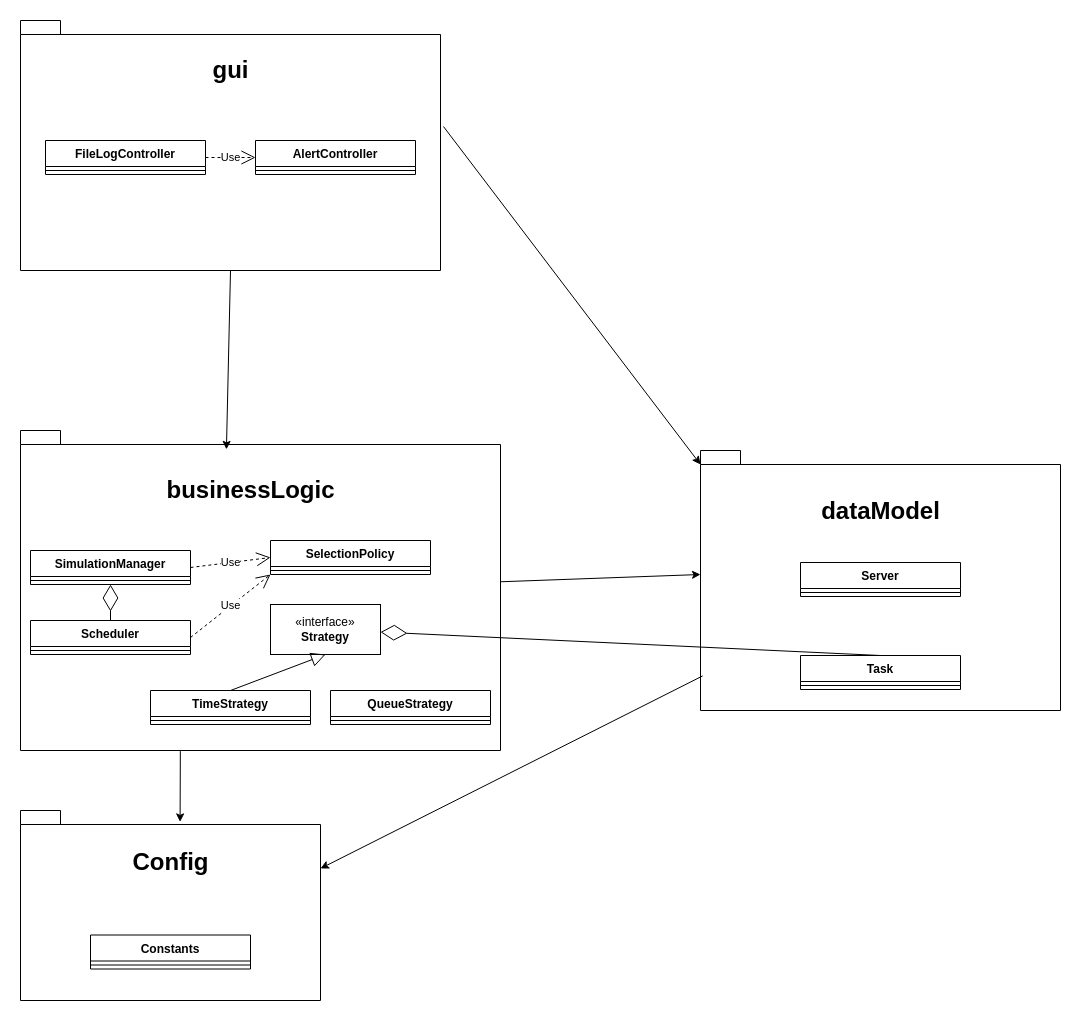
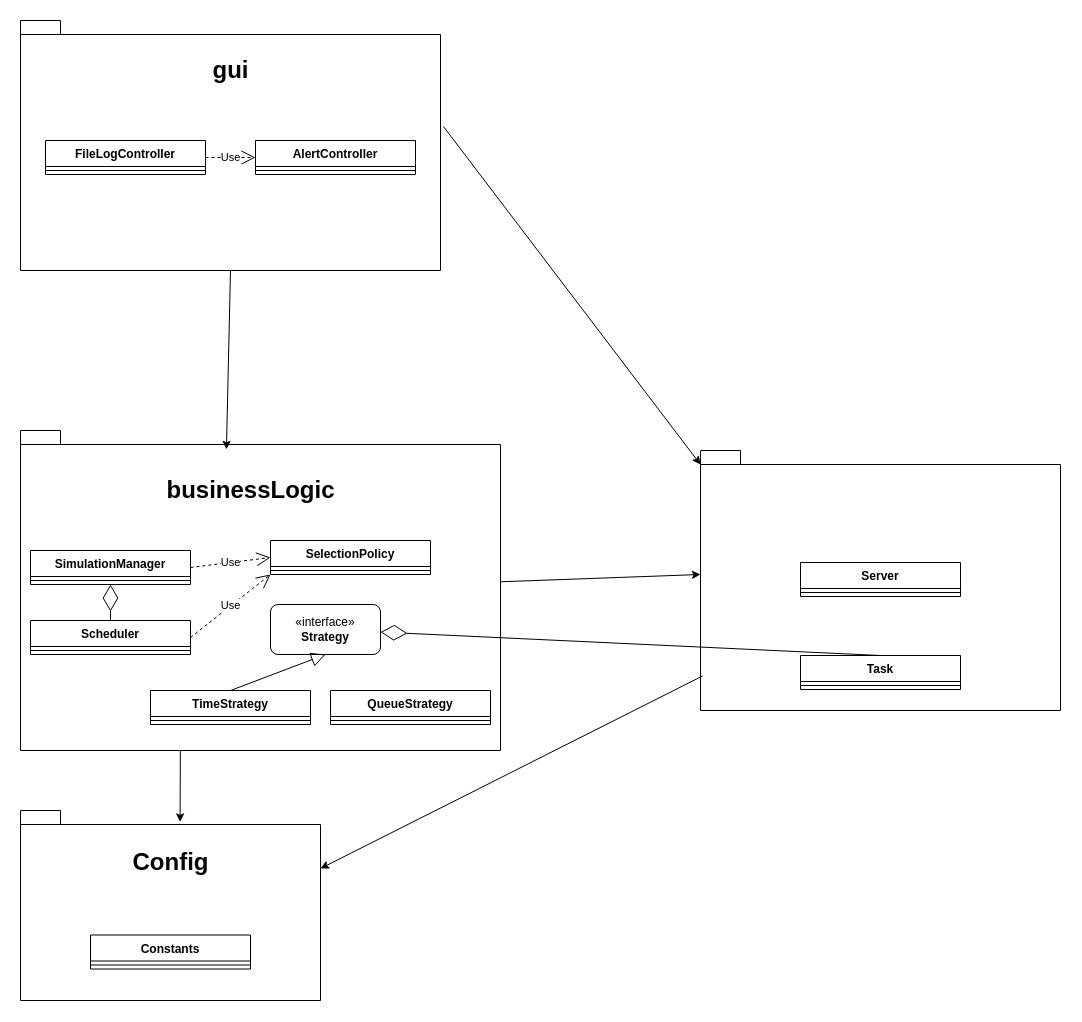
node "dataModel": removed
node "«interface» Strategy": shape rectangle -> rounded rectangle
